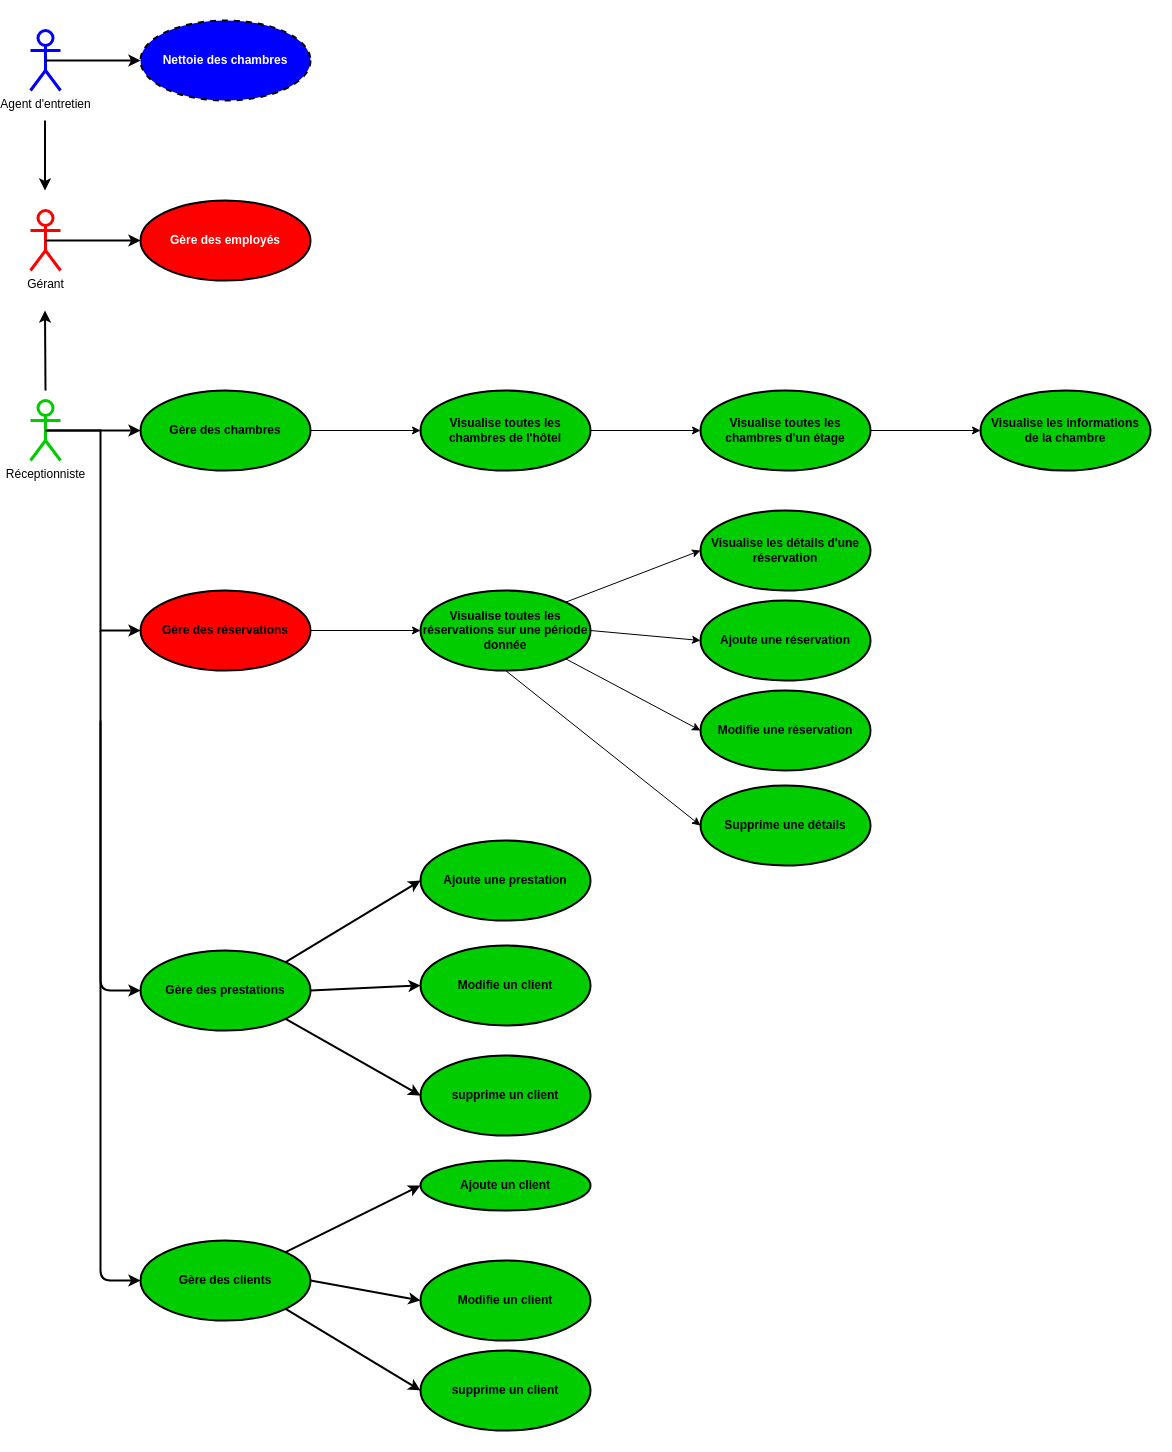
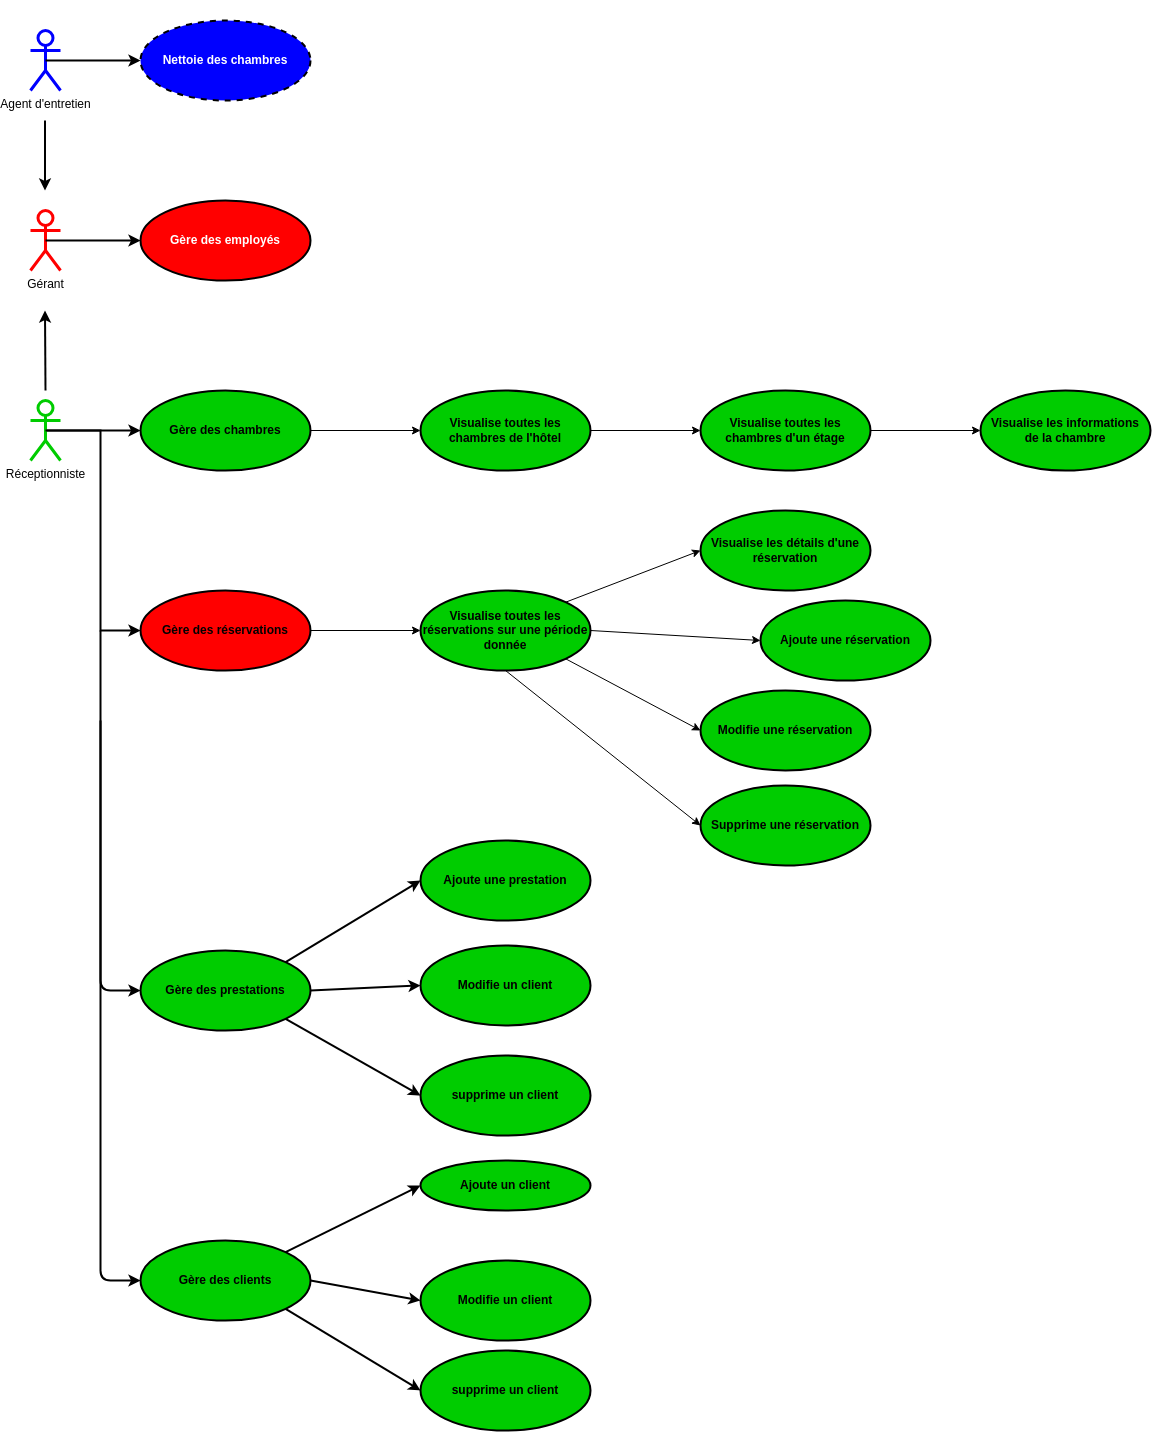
node "Ajoute une réservation": moved (786, 641) -> (846, 641)
node "Supprime une détails": label "Supprime une détails" -> "Supprime une réservation"
